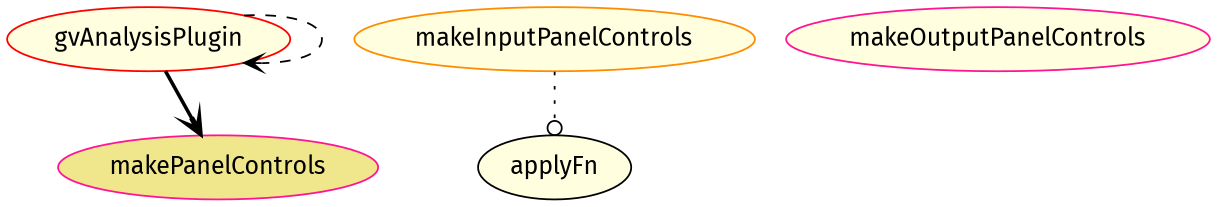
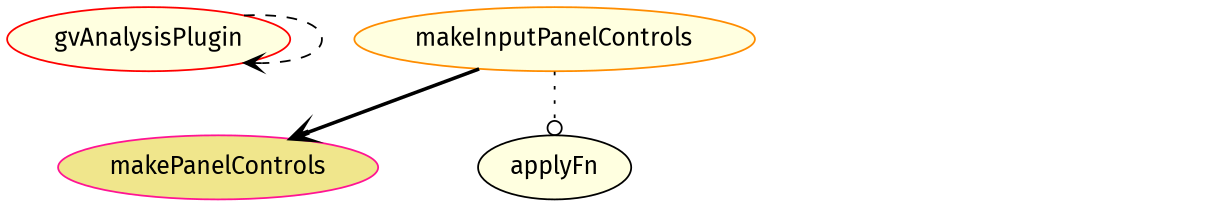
node "makeOutputPanelControls": removed
edge "gvAnalysisPlugin" -> "makePanelControls": now "makeInputPanelControls" -> "makePanelControls"
